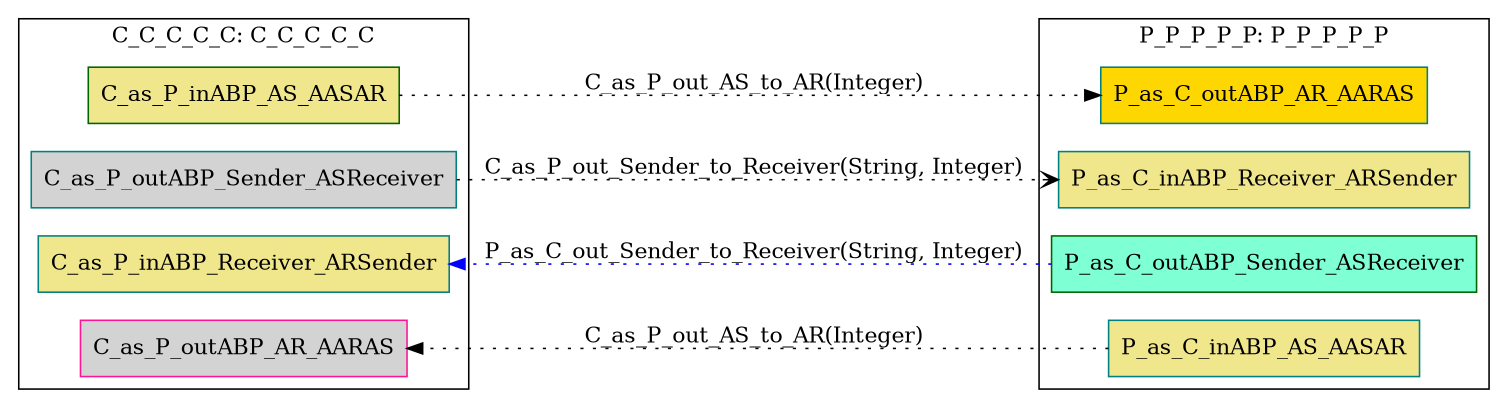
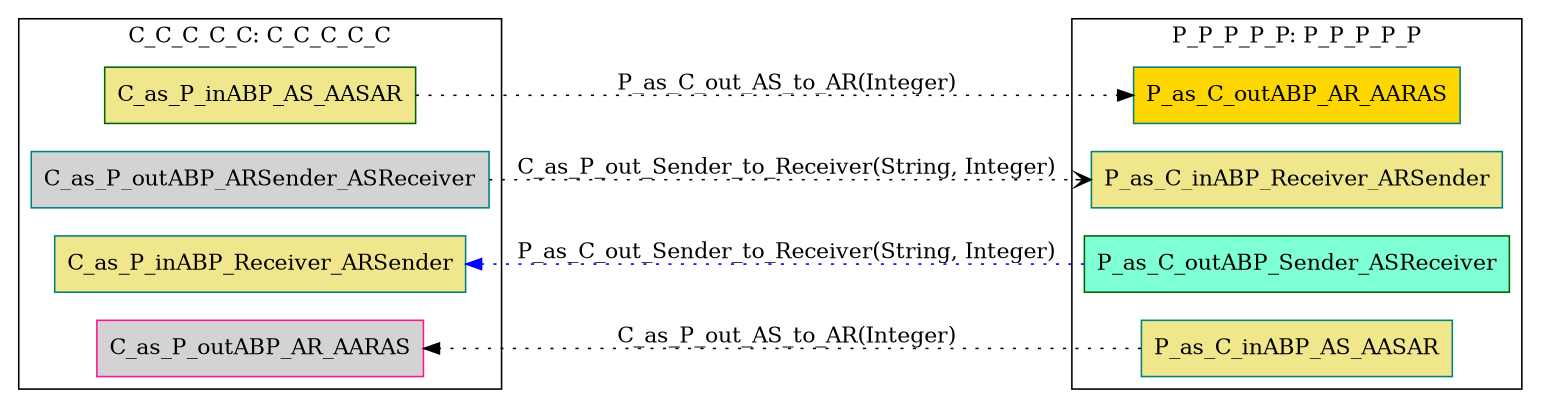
edge "C_as_P_inABP_AS_AASAR" -> "P_as_C_outABP_AR_AARAS": label "C_as_P_out_AS_to_AR(Integer)" -> "P_as_C_out_AS_to_AR(Integer)"
node "C_as_P_outABP_Sender_ASReceiver": label "C_as_P_outABP_Sender_ASReceiver" -> "C_as_P_outABP_ARSender_ASReceiver"
